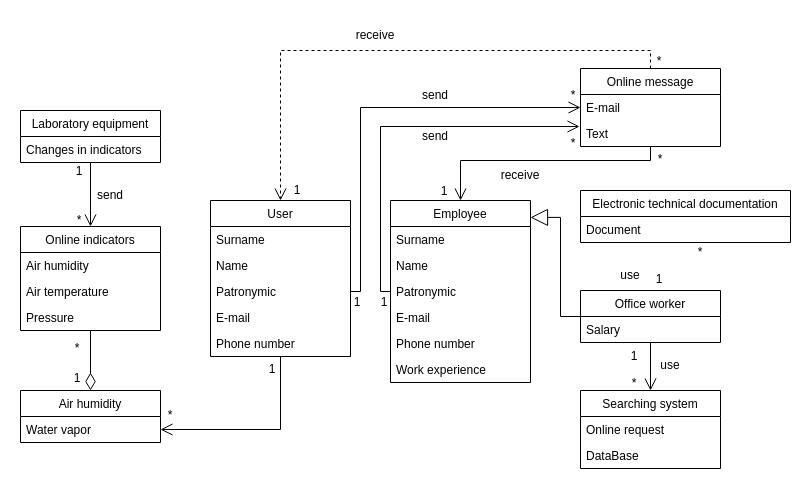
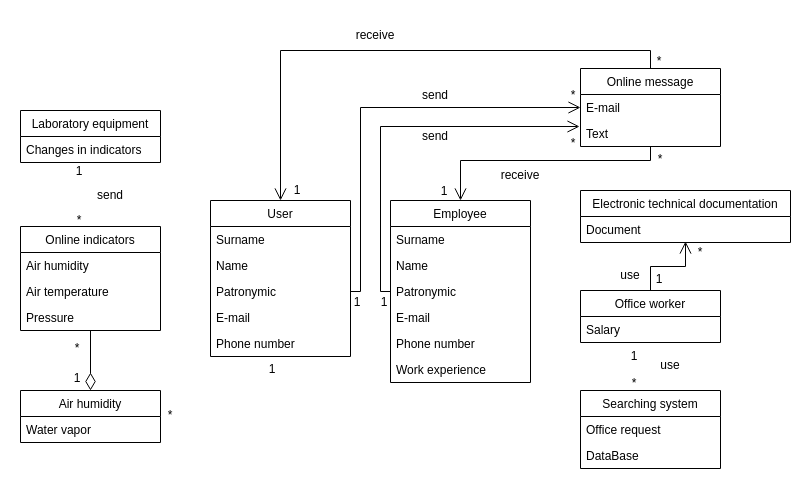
edge "Online message" -> "User": style dashed -> solid
edge "Laboratory equipment" -> "Online indicators": removed
edge "Office worker" -> "Document": added
edge "Office worker" -> "Employee": removed
edge "Office worker" -> "Searching system": removed
edge "User" -> "Water vapor": removed
node "Online request": label "Online request" -> "Office request"
